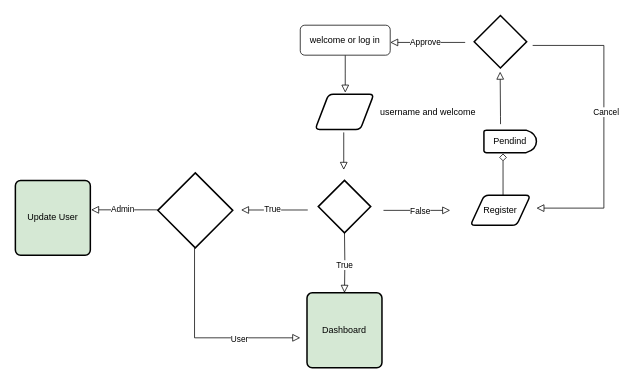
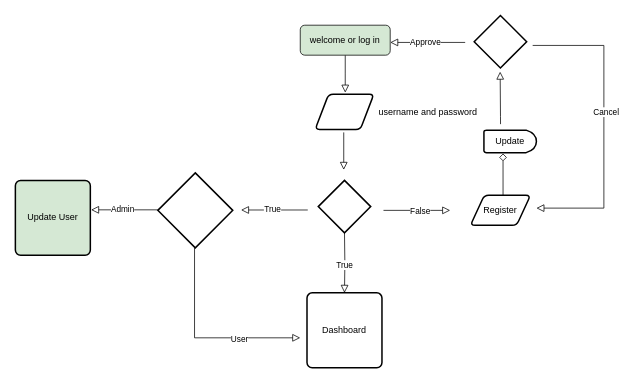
node "welcome or log in": fillcolor #ffffff -> #d5e8d4
node "username and welcome": label "username and welcome" -> "username and password"
node "Pendind": label "Pendind" -> "Update"
node "Dashboard": fillcolor #d5e8d4 -> #ffffff
